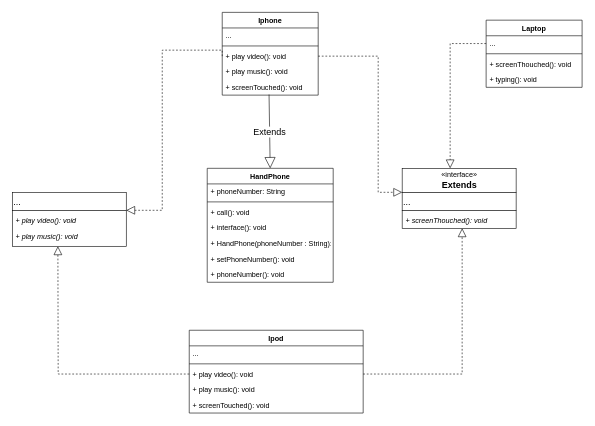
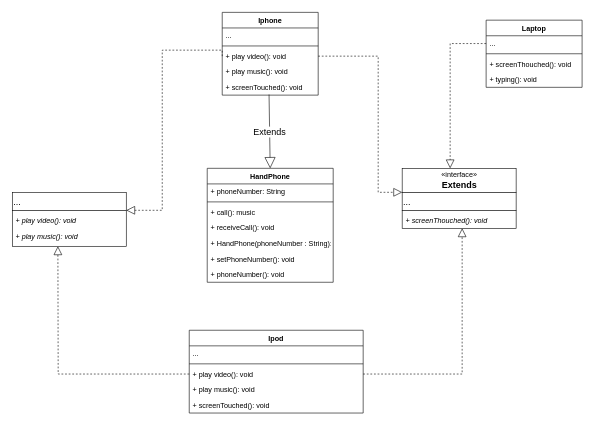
node "+ call(): void": label "+ call(): void" -> "+ call(): music"
node "+ interface(): void": label "+ interface(): void" -> "+ receiveCall(): void"
